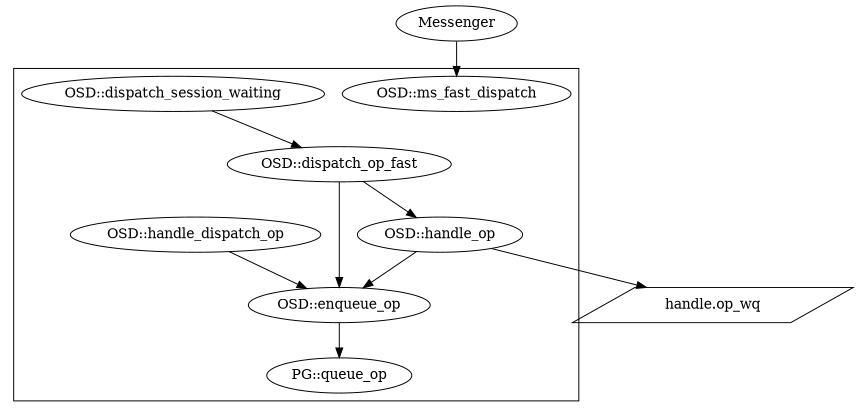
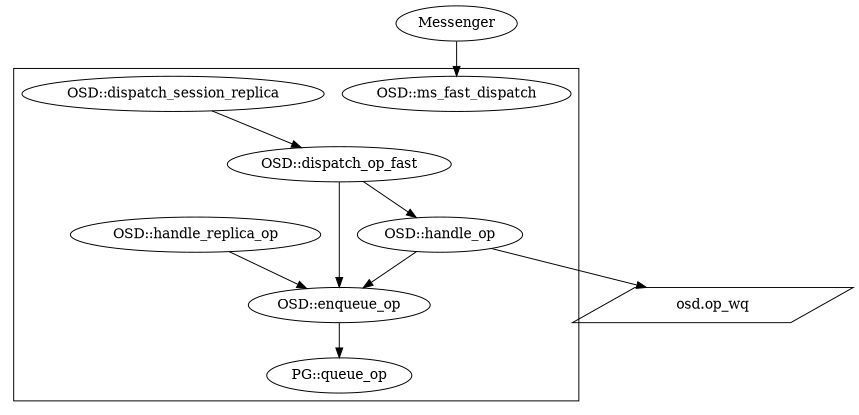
node "OSD::dispatch_session_waiting": label "OSD::dispatch_session_waiting" -> "OSD::dispatch_session_replica"
node "OSD::handle_dispatch_op": label "OSD::handle_dispatch_op" -> "OSD::handle_replica_op"
node "handle.op_wq": label "handle.op_wq" -> "osd.op_wq"
